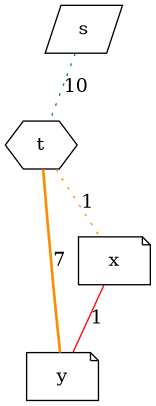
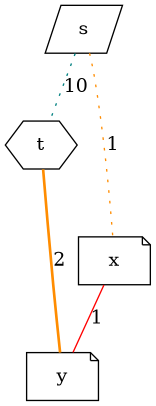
edge "t" -- "x": now "s" -- "x"
edge "t" -- "y": label "7" -> "2"
